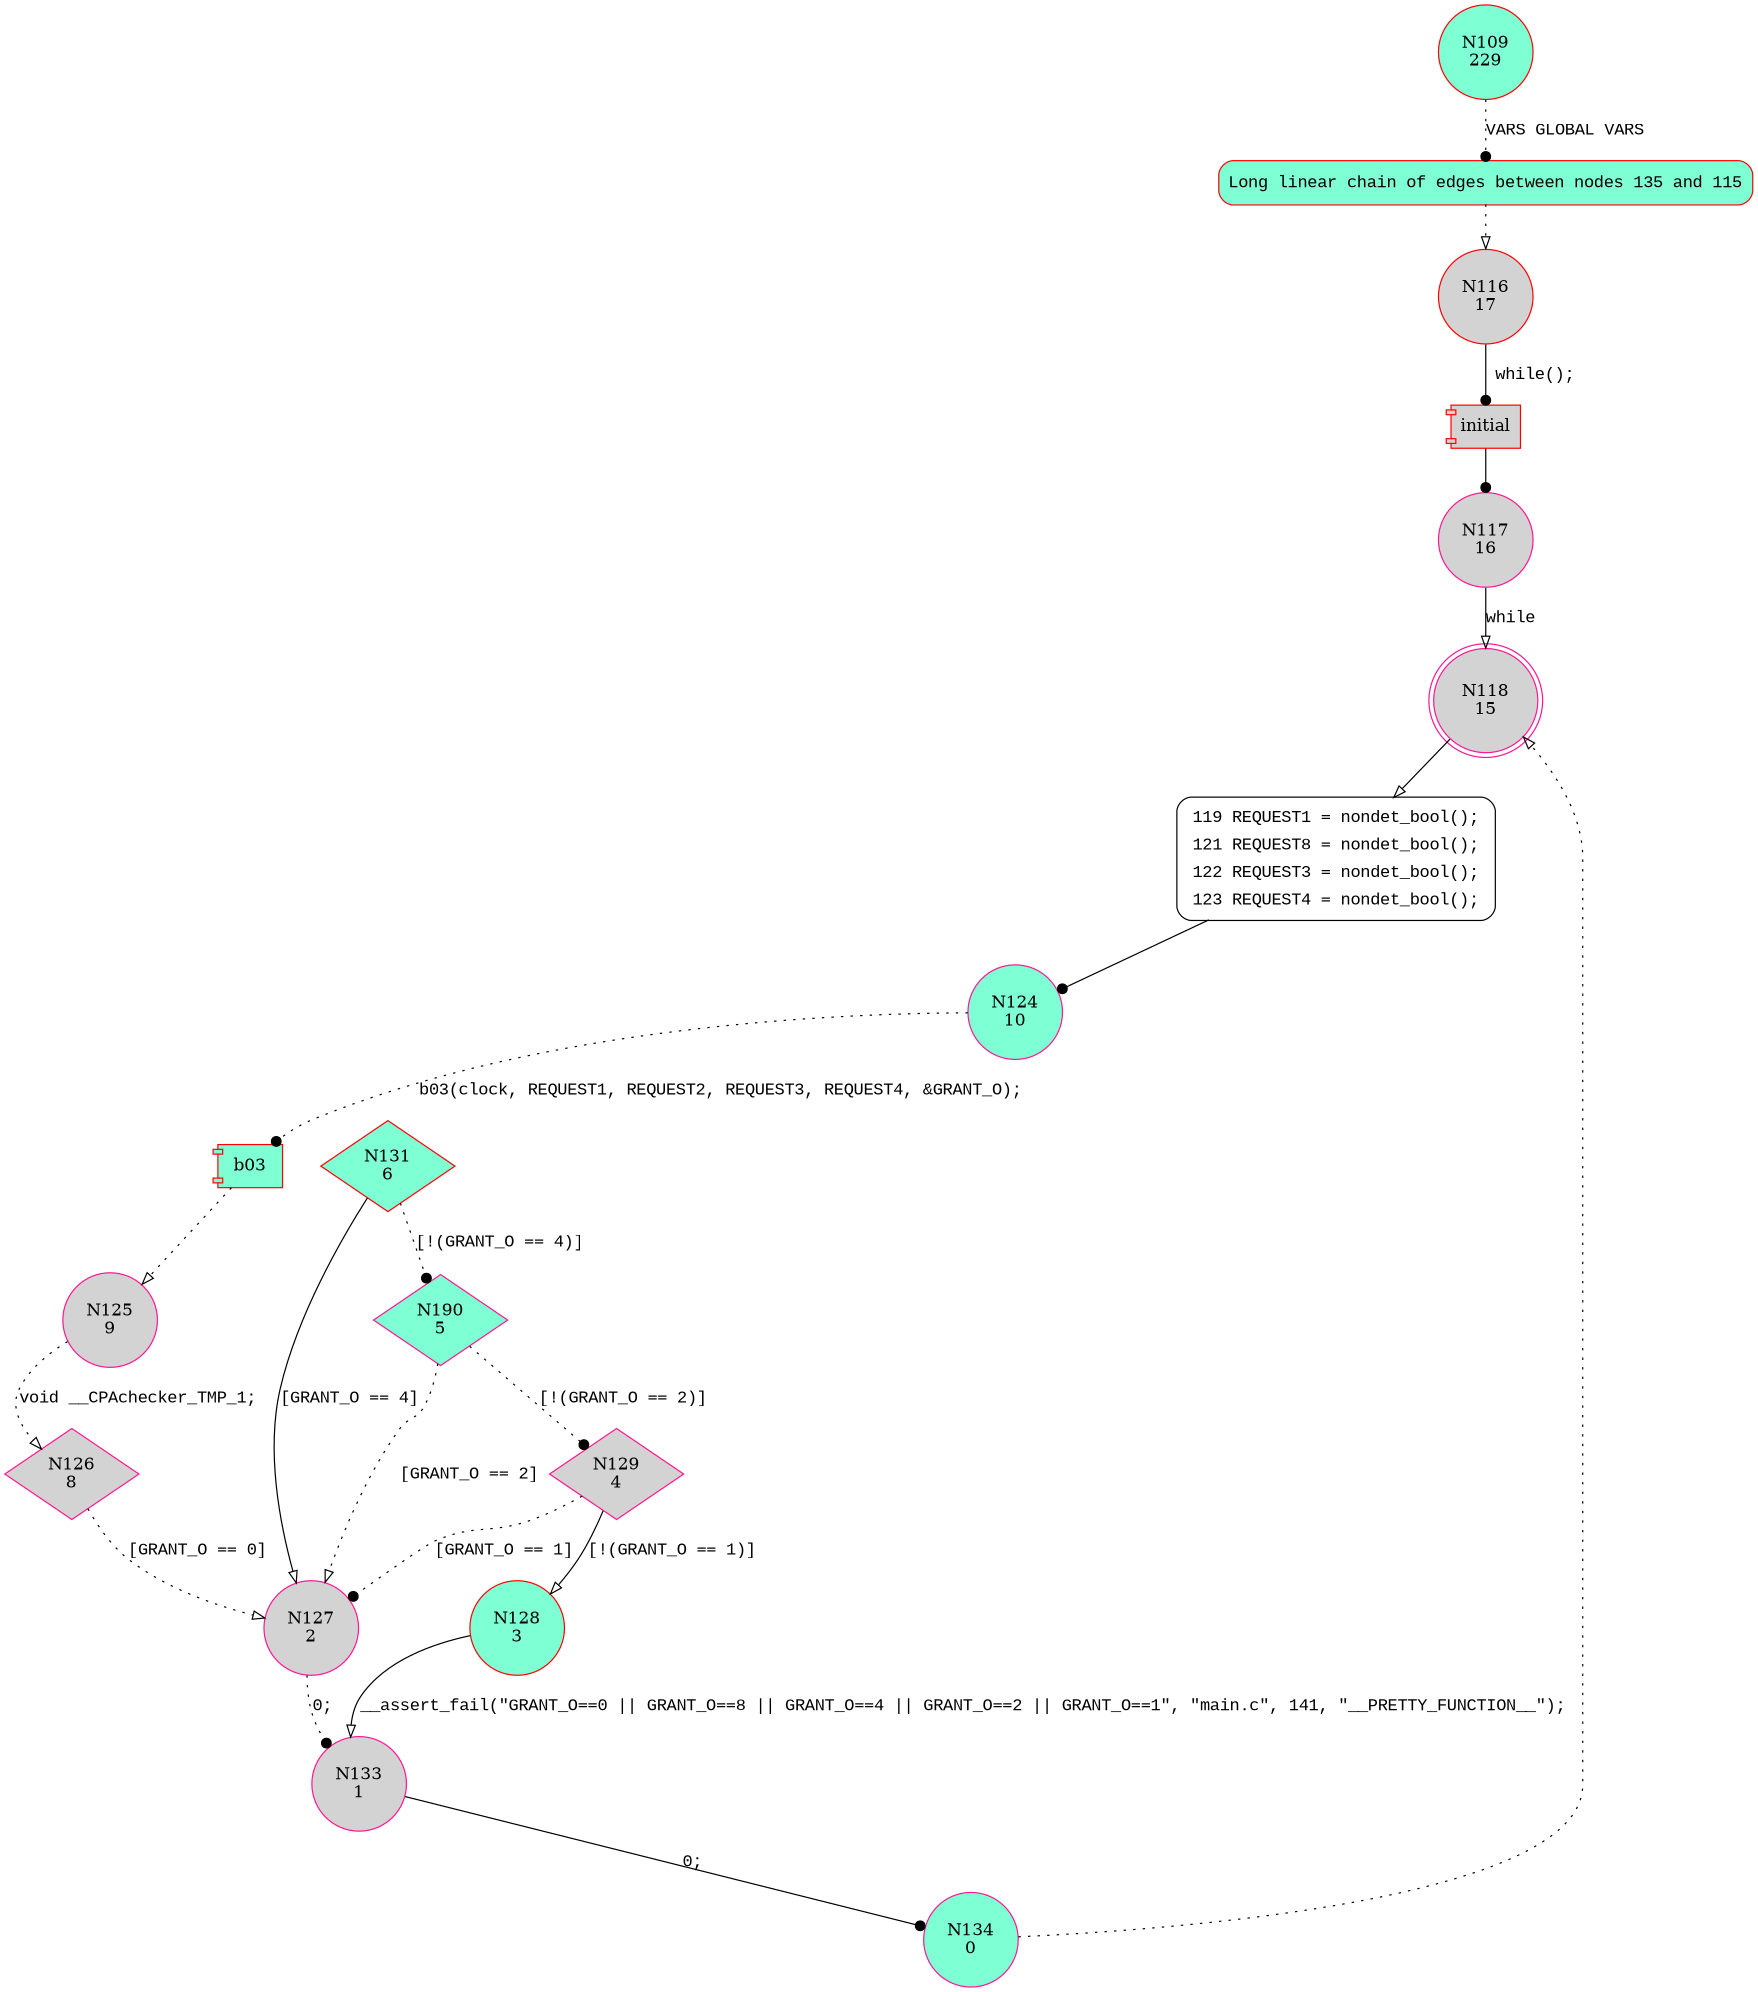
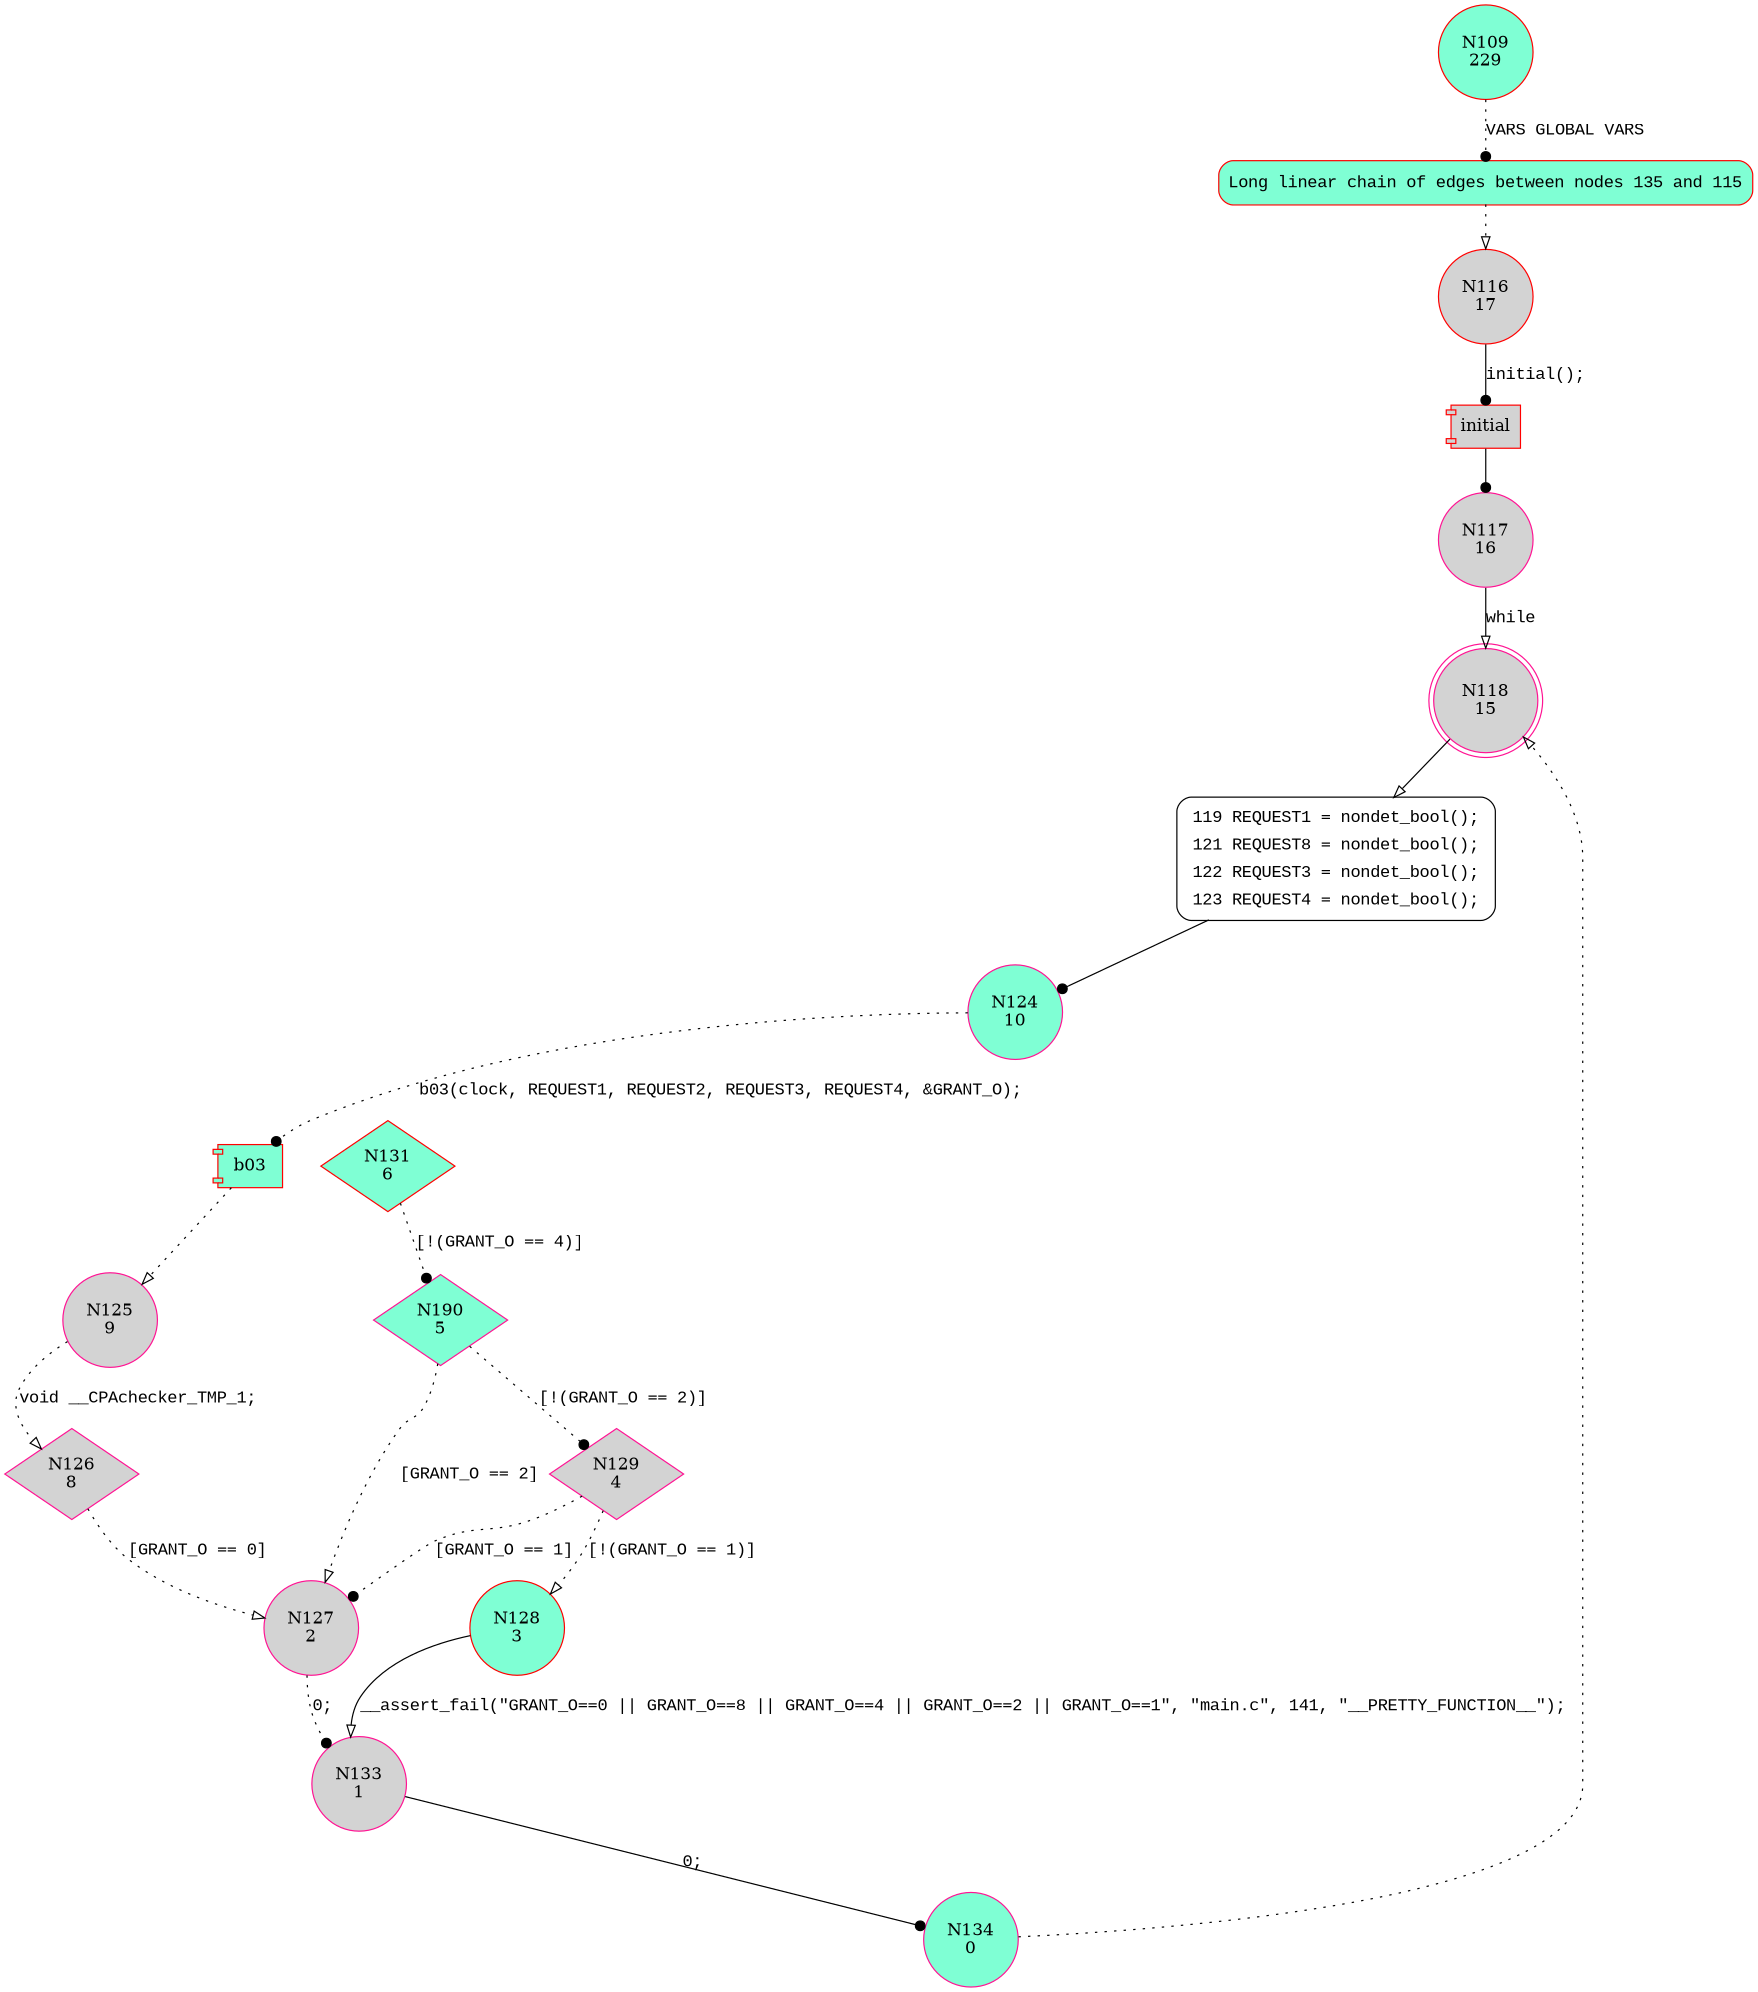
edge "N116 17" -> "initial": label "while();" -> "initial();"
edge "N131 6" -> "N127 2": removed, label "[GRANT_O == 4]"
edge "N129 4" -> "N128 3": style solid -> dotted
